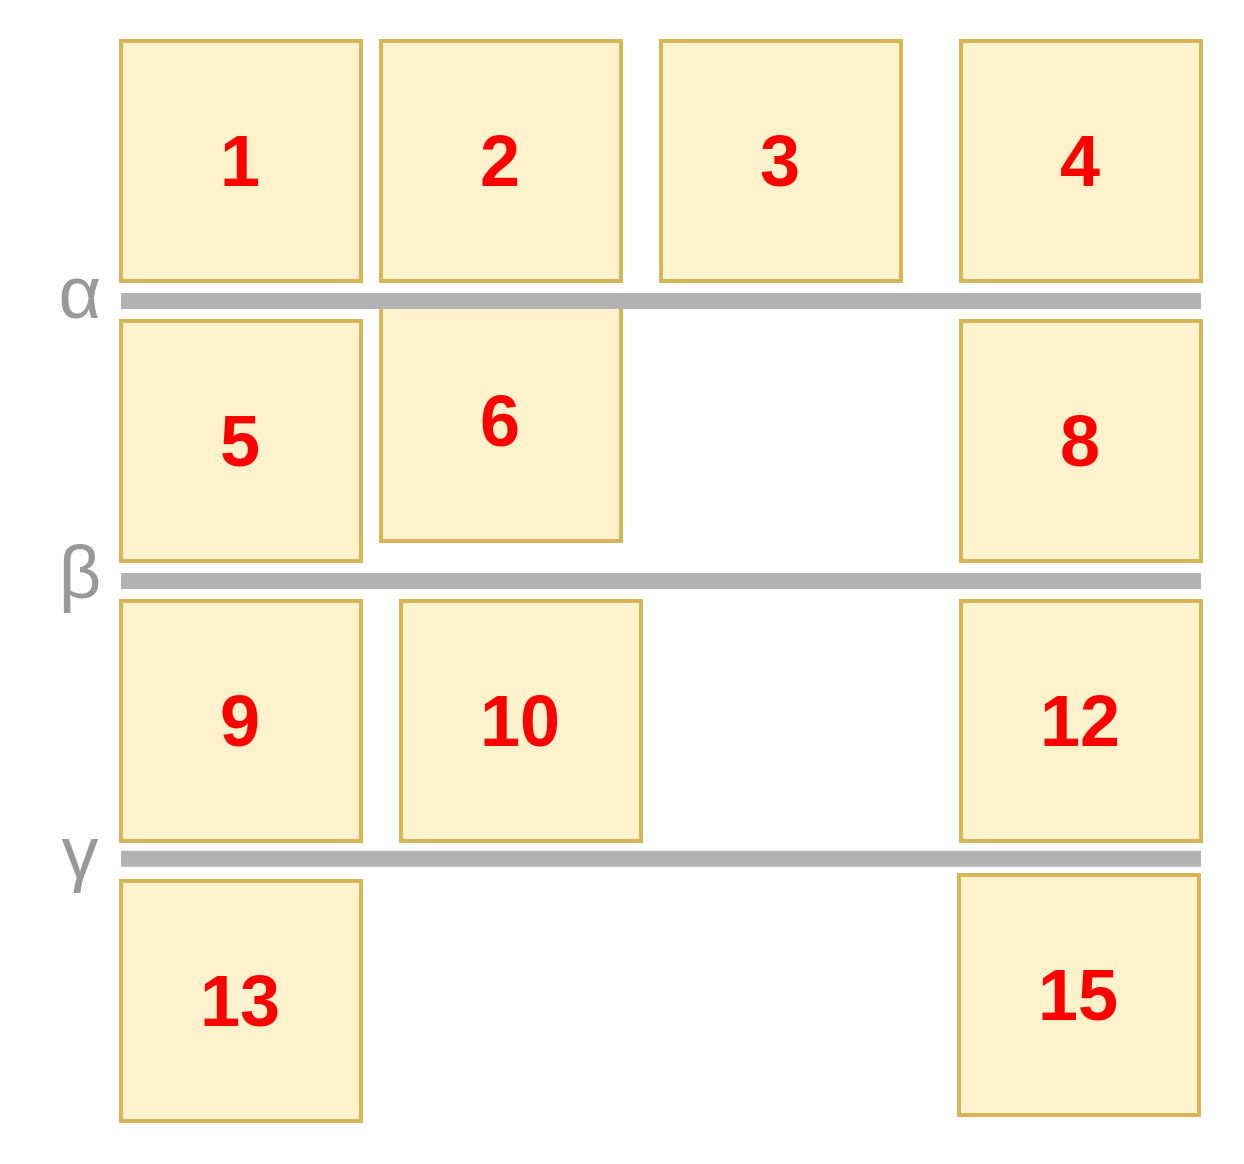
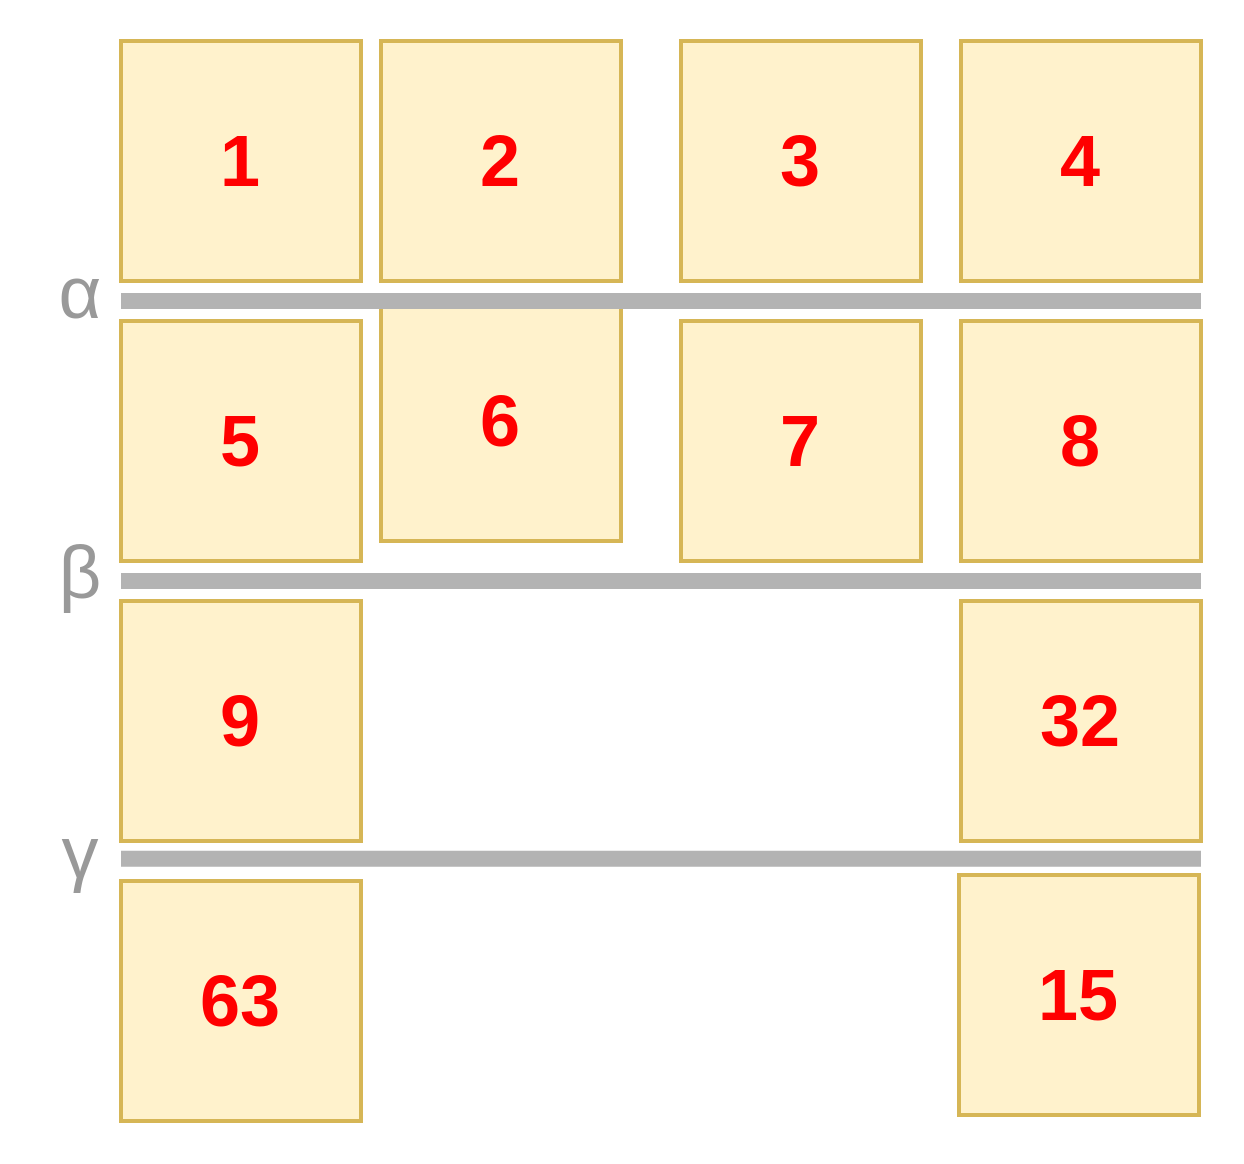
node "3": moved (781, 161) -> (801, 161)
node "7": added
node "10": removed
node "12": label "12" -> "32"
node "13": label "13" -> "63"
